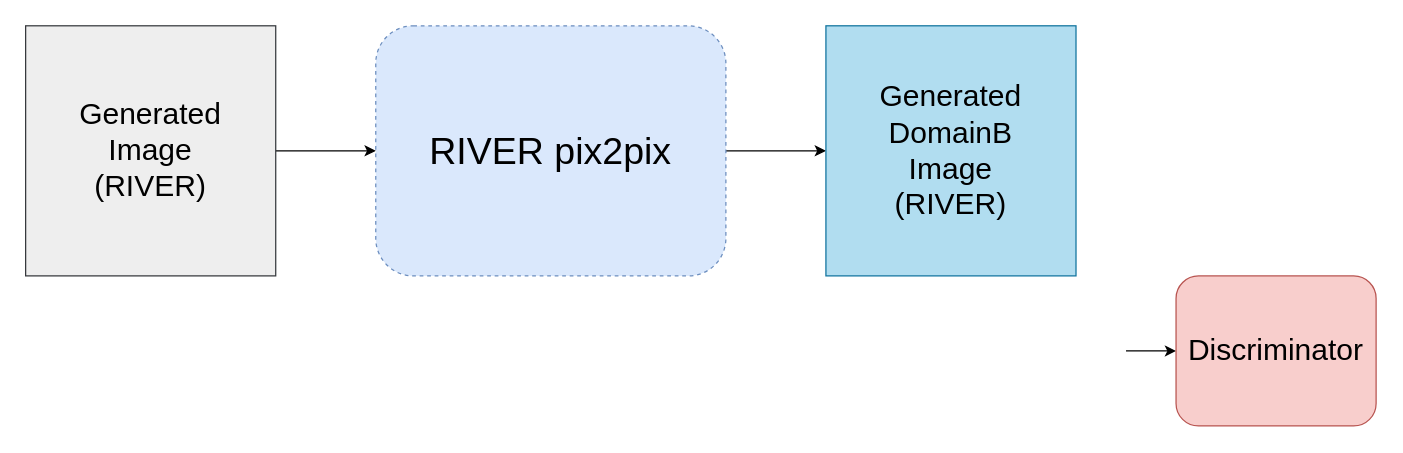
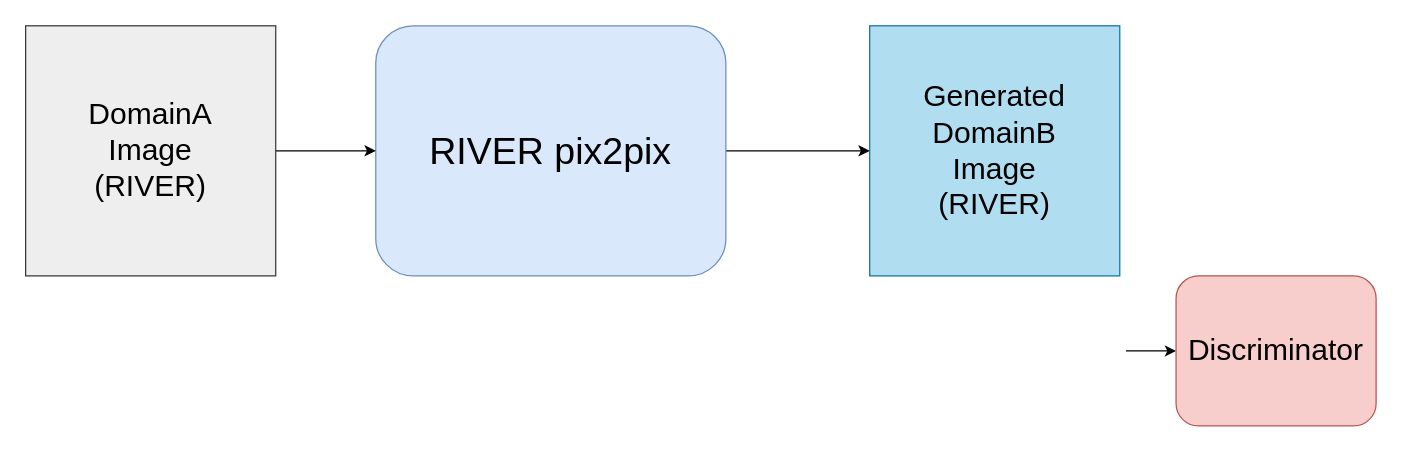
node "Generated Image (RIVER)": label "Generated Image (RIVER)" -> "DomainA Image (RIVER)"
node "RIVER pix2pix": style dashed -> solid
node "Generated DomainB Image (RIVER)": moved (951, 151) -> (994, 151)
